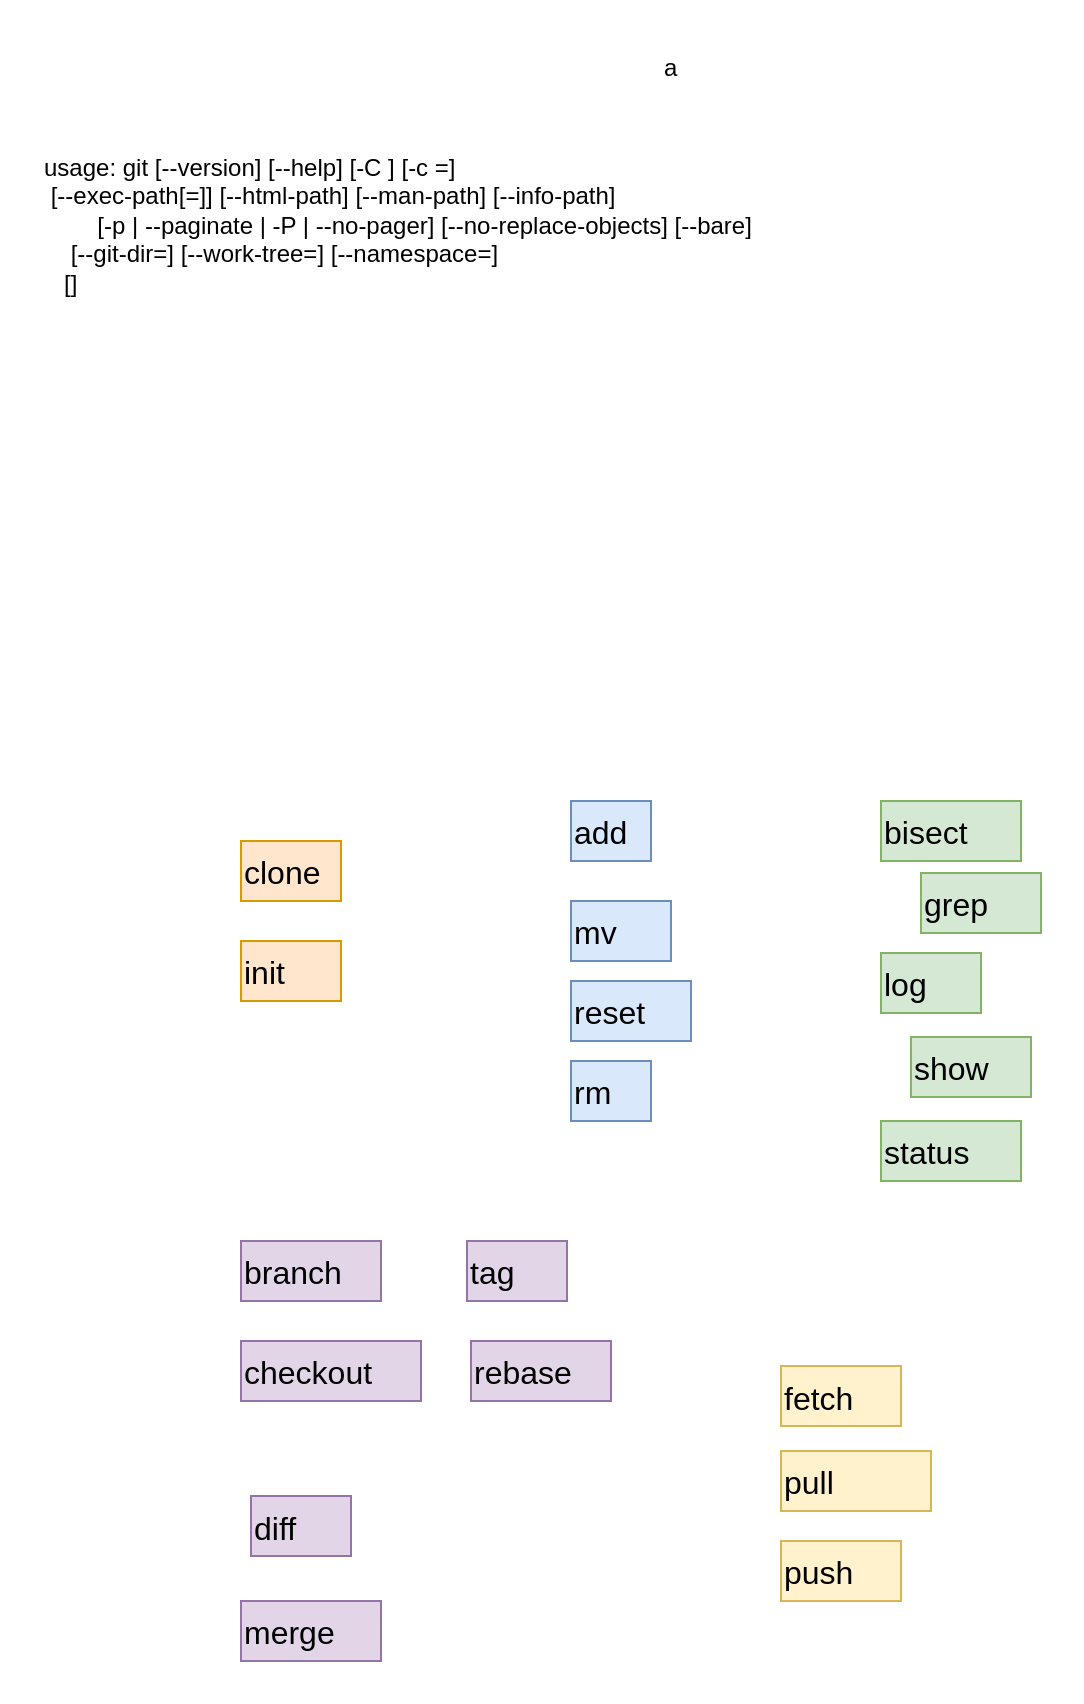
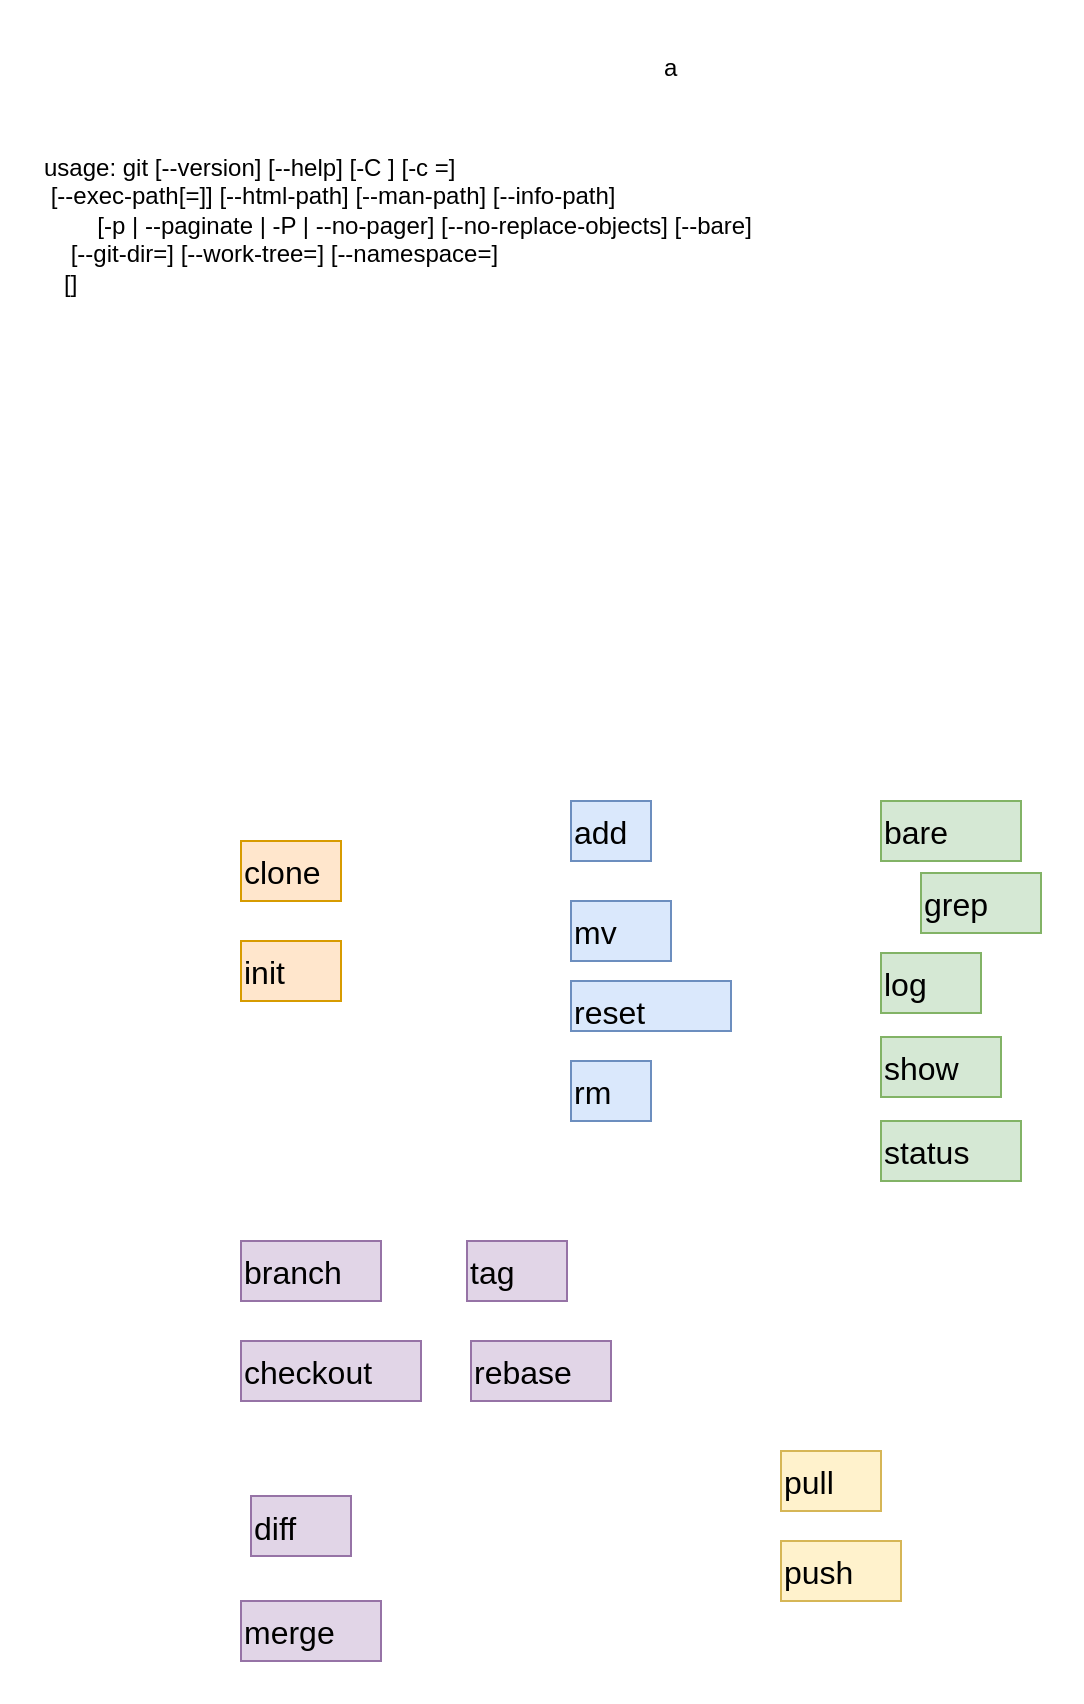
node "bisect": label "bisect" -> "bare"
node "reset": size 120x60 -> 160x50
node "show": moved (971, 1067) -> (941, 1067)
node "fetch": removed
node "pull": size 150x60 -> 100x60
